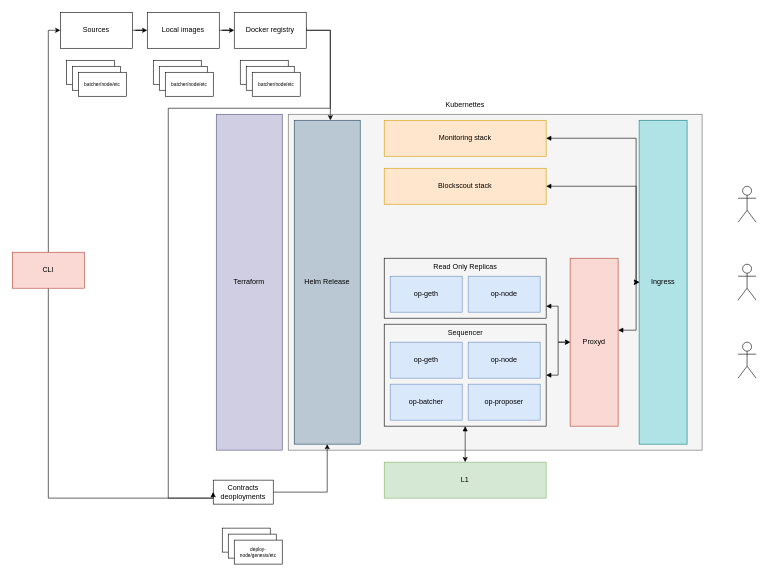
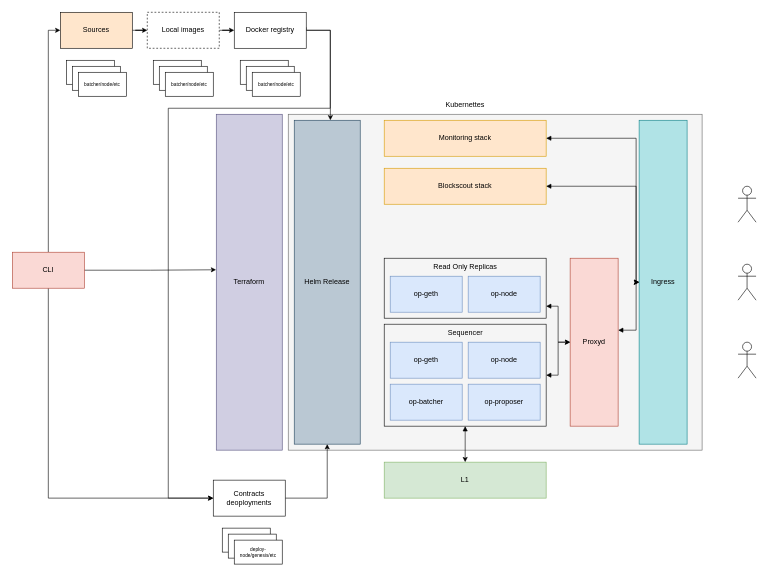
node "Sources": fillcolor #ffffff -> #ffe6cc
node "Local images": style solid -> dashed
edge "CLI" -> "Terraform": added
node "Contracts deoployments": size 60x24 -> 72x36
